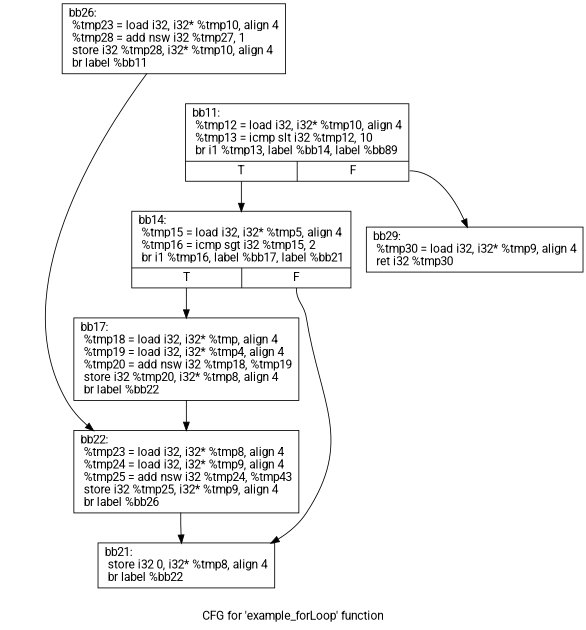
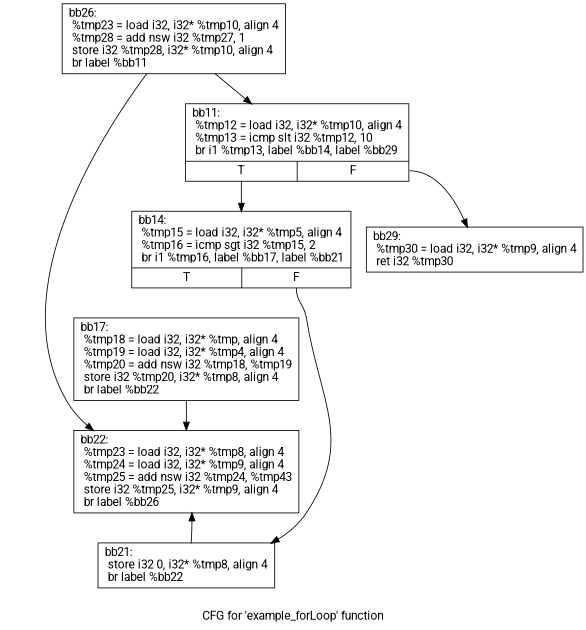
edge "bb26:" -> "bb11:": added
node "bb11:": text "br i1 %tmp13, label %bb14, label %bb89" -> "br i1 %tmp13, label %bb14, label %bb29"
edge "bb14:" -> "bb17:": removed
edge "bb22:" -> "bb21:": reversed
